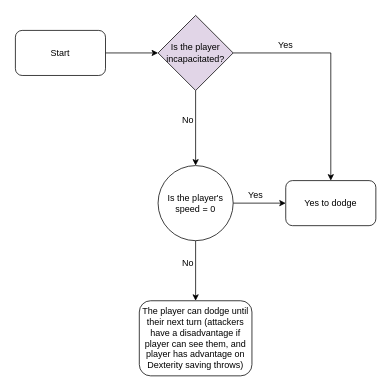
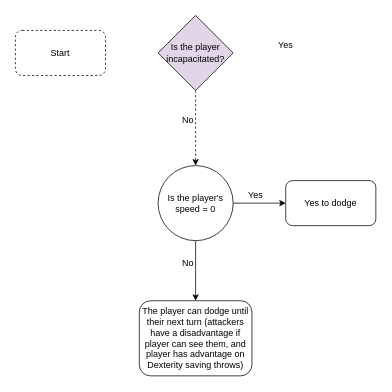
node "Start": style solid -> dashed
edge "Start" -> "Is the player incapacitated?": removed
edge "Is the player incapacitated?" -> "Yes to dodge": removed
edge "Is the player incapacitated?" -> "Is the player's speed = 0": style solid -> dashed
